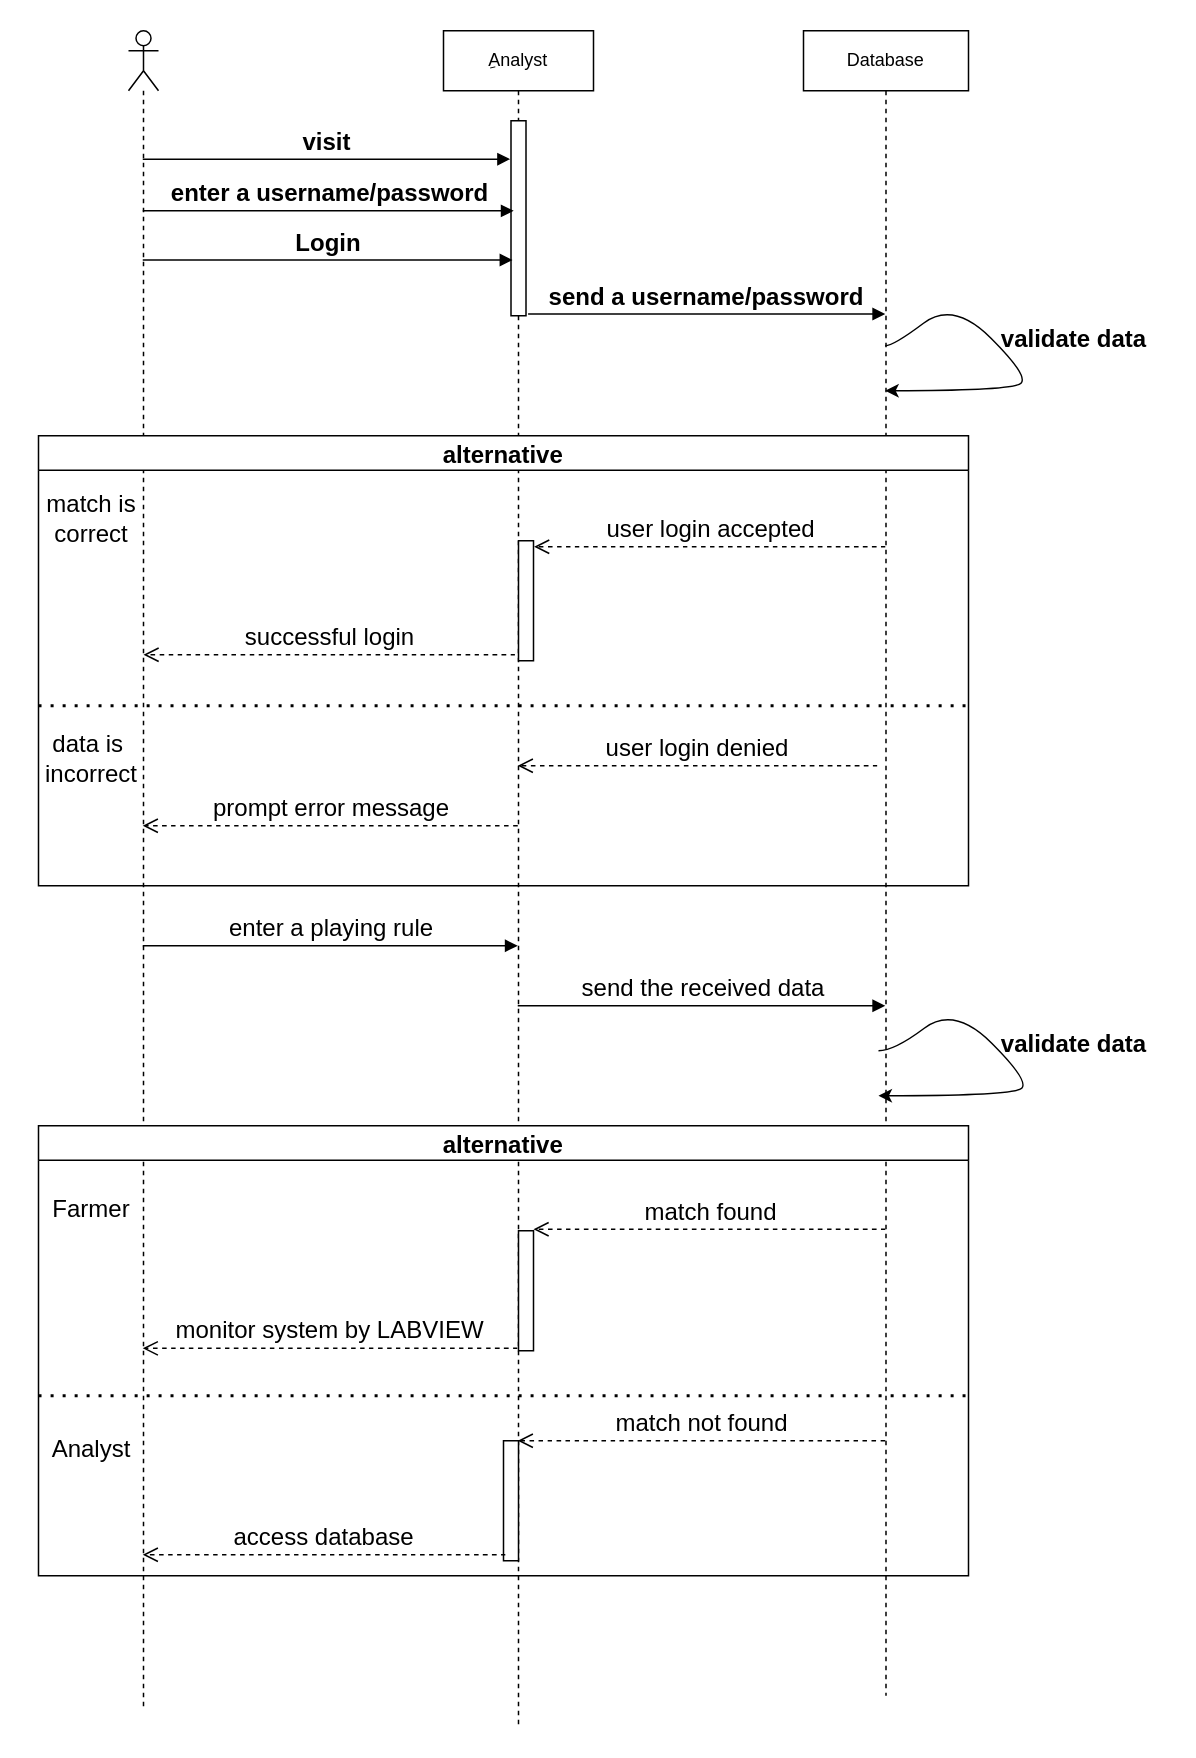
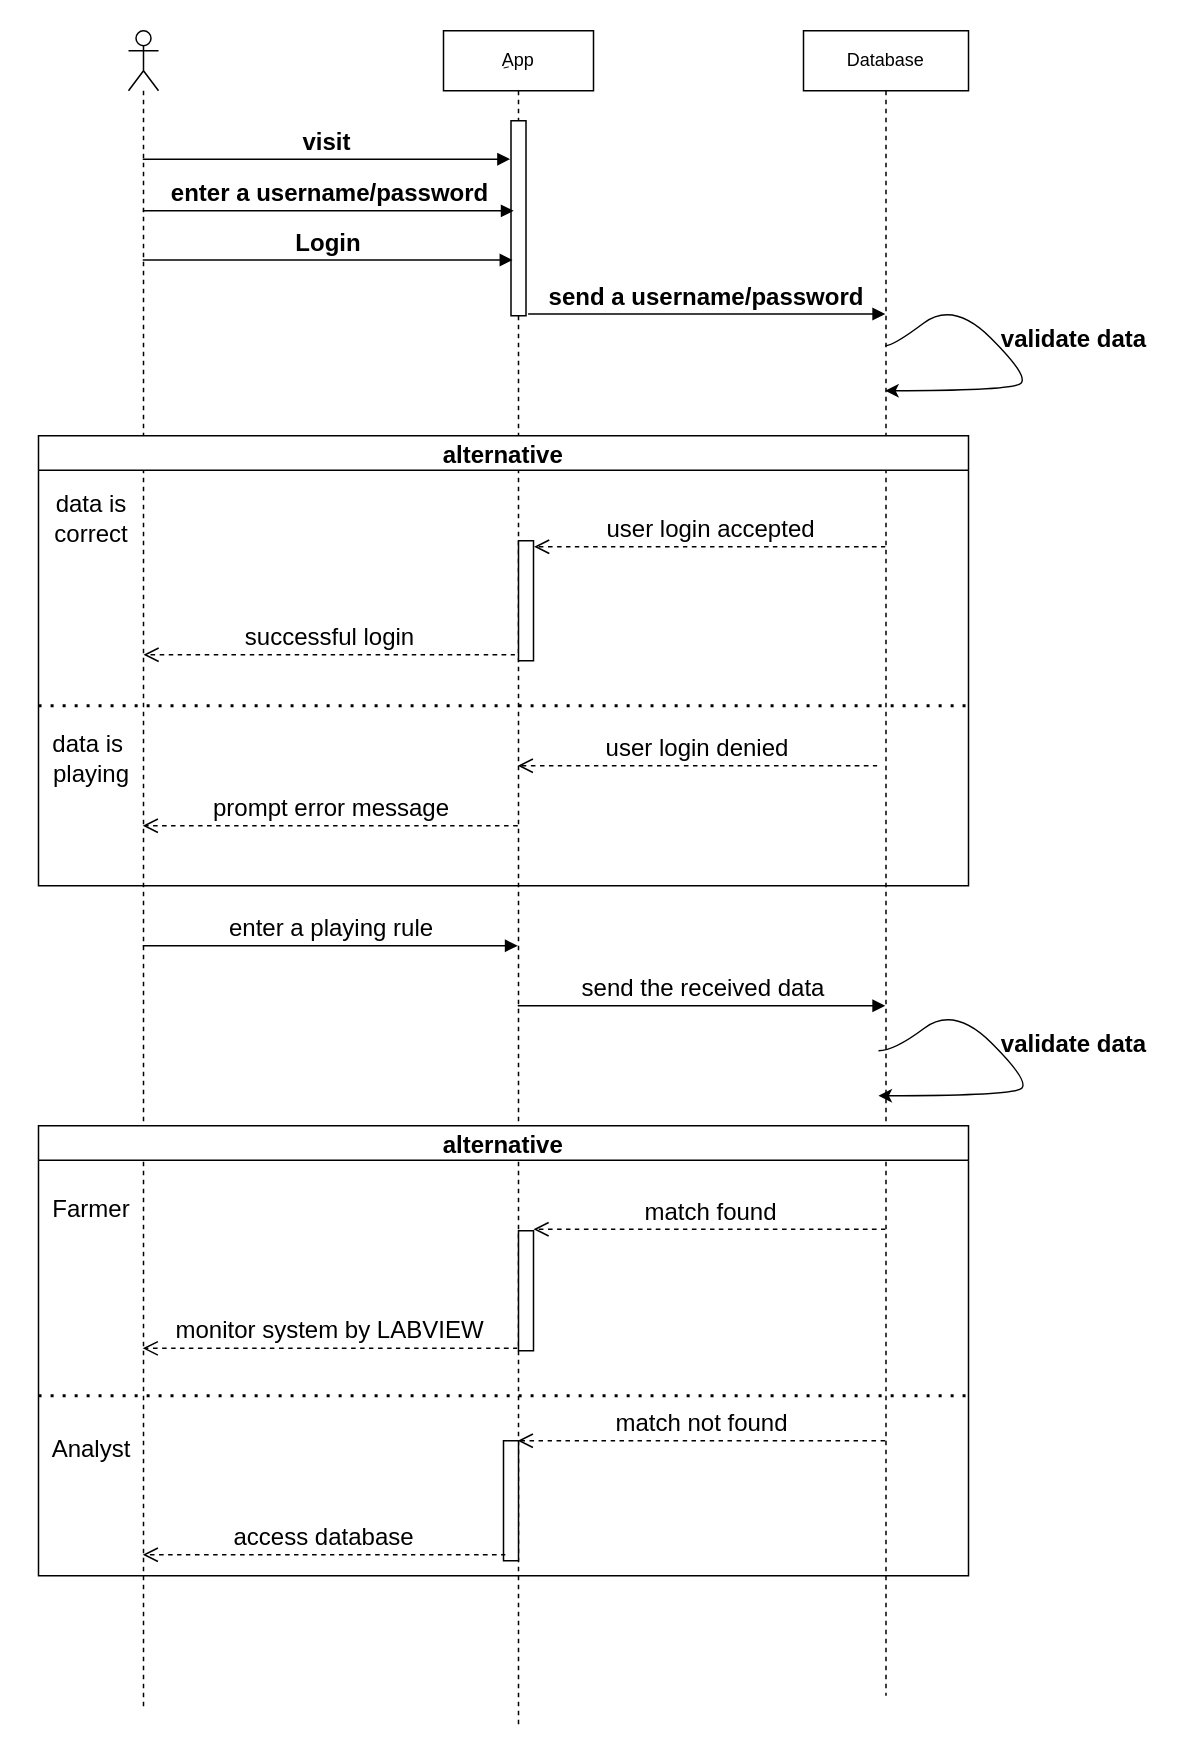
node "ِAnalyst": label "ِAnalyst" -> "ِApp"
node "match is correct": label "match is correct" -> "data is correct"
node "data is incorrect": label "data is incorrect" -> "data is playing"
